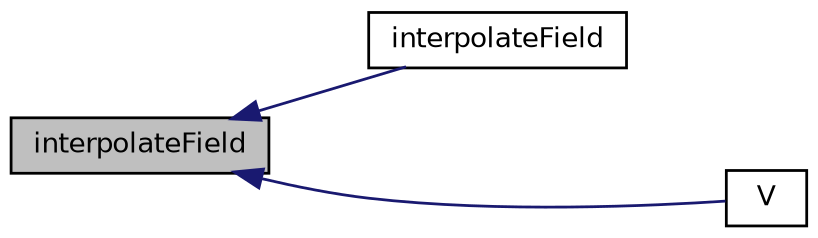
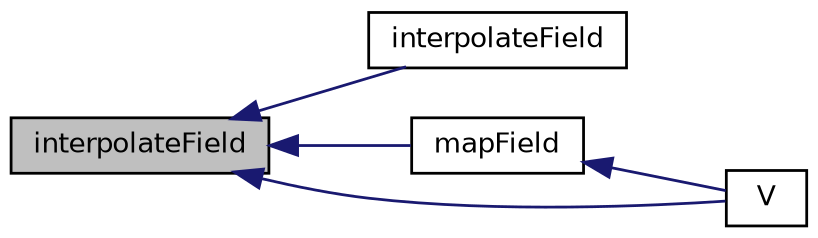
node "mapField": added
